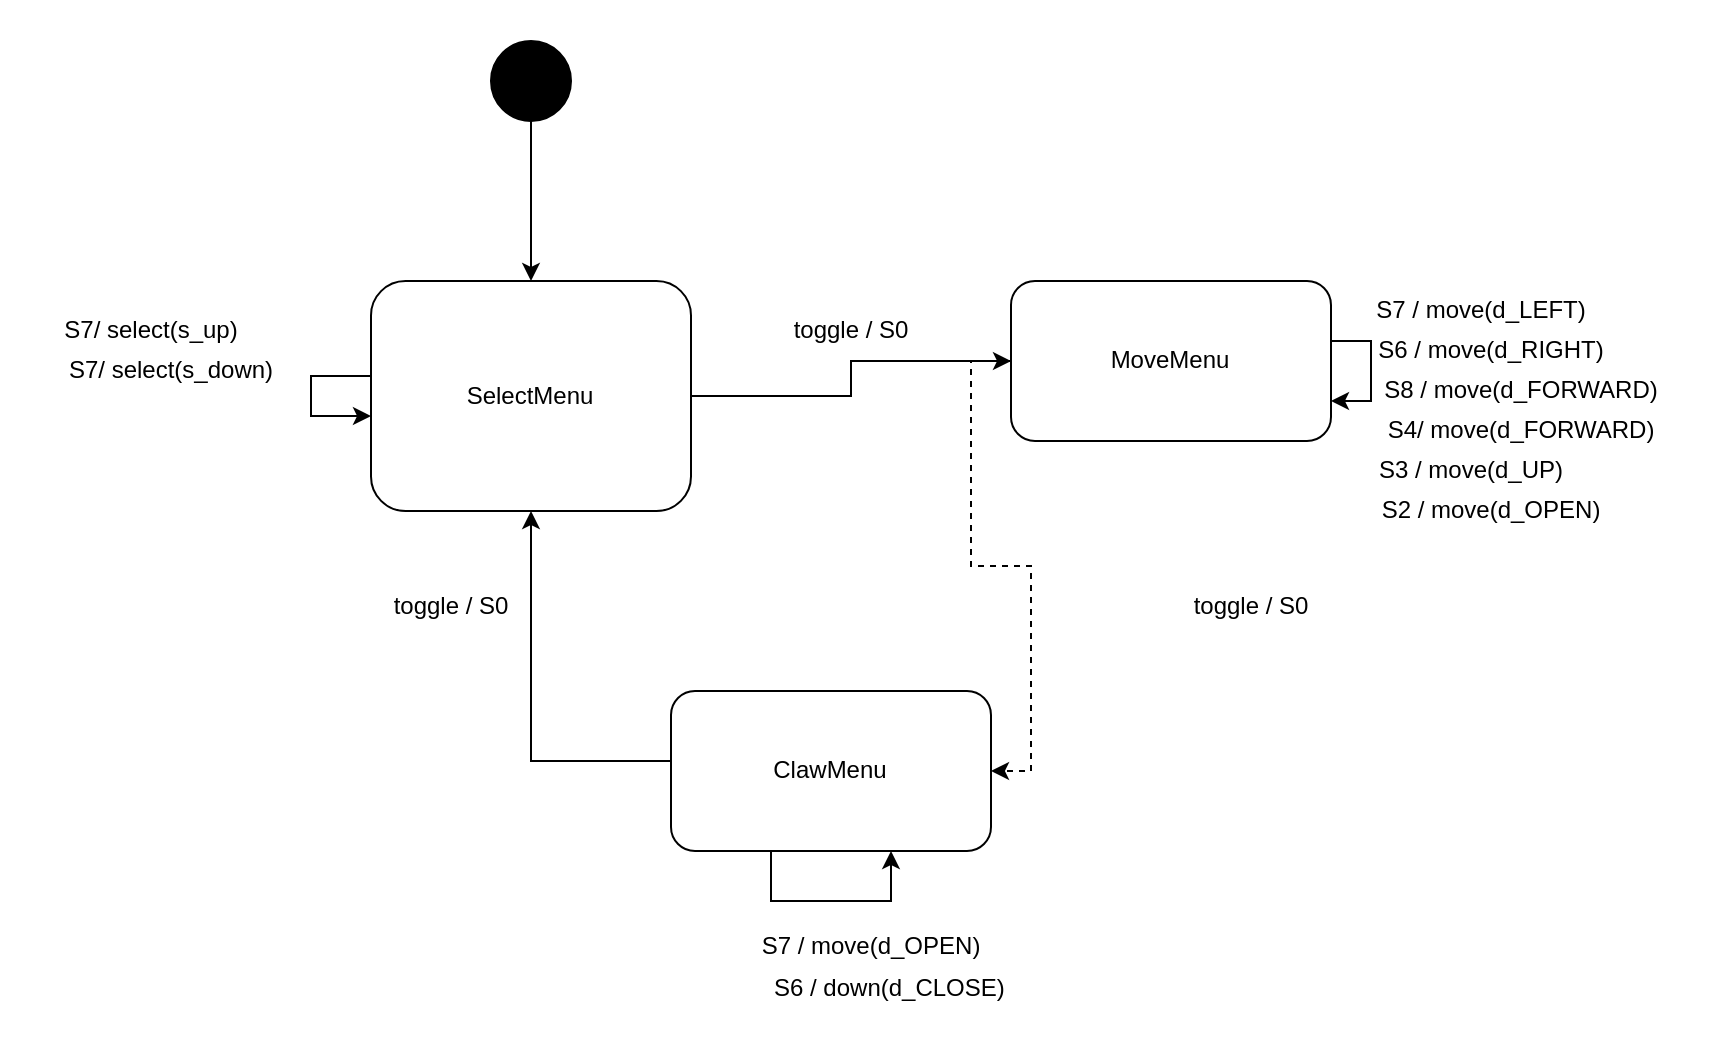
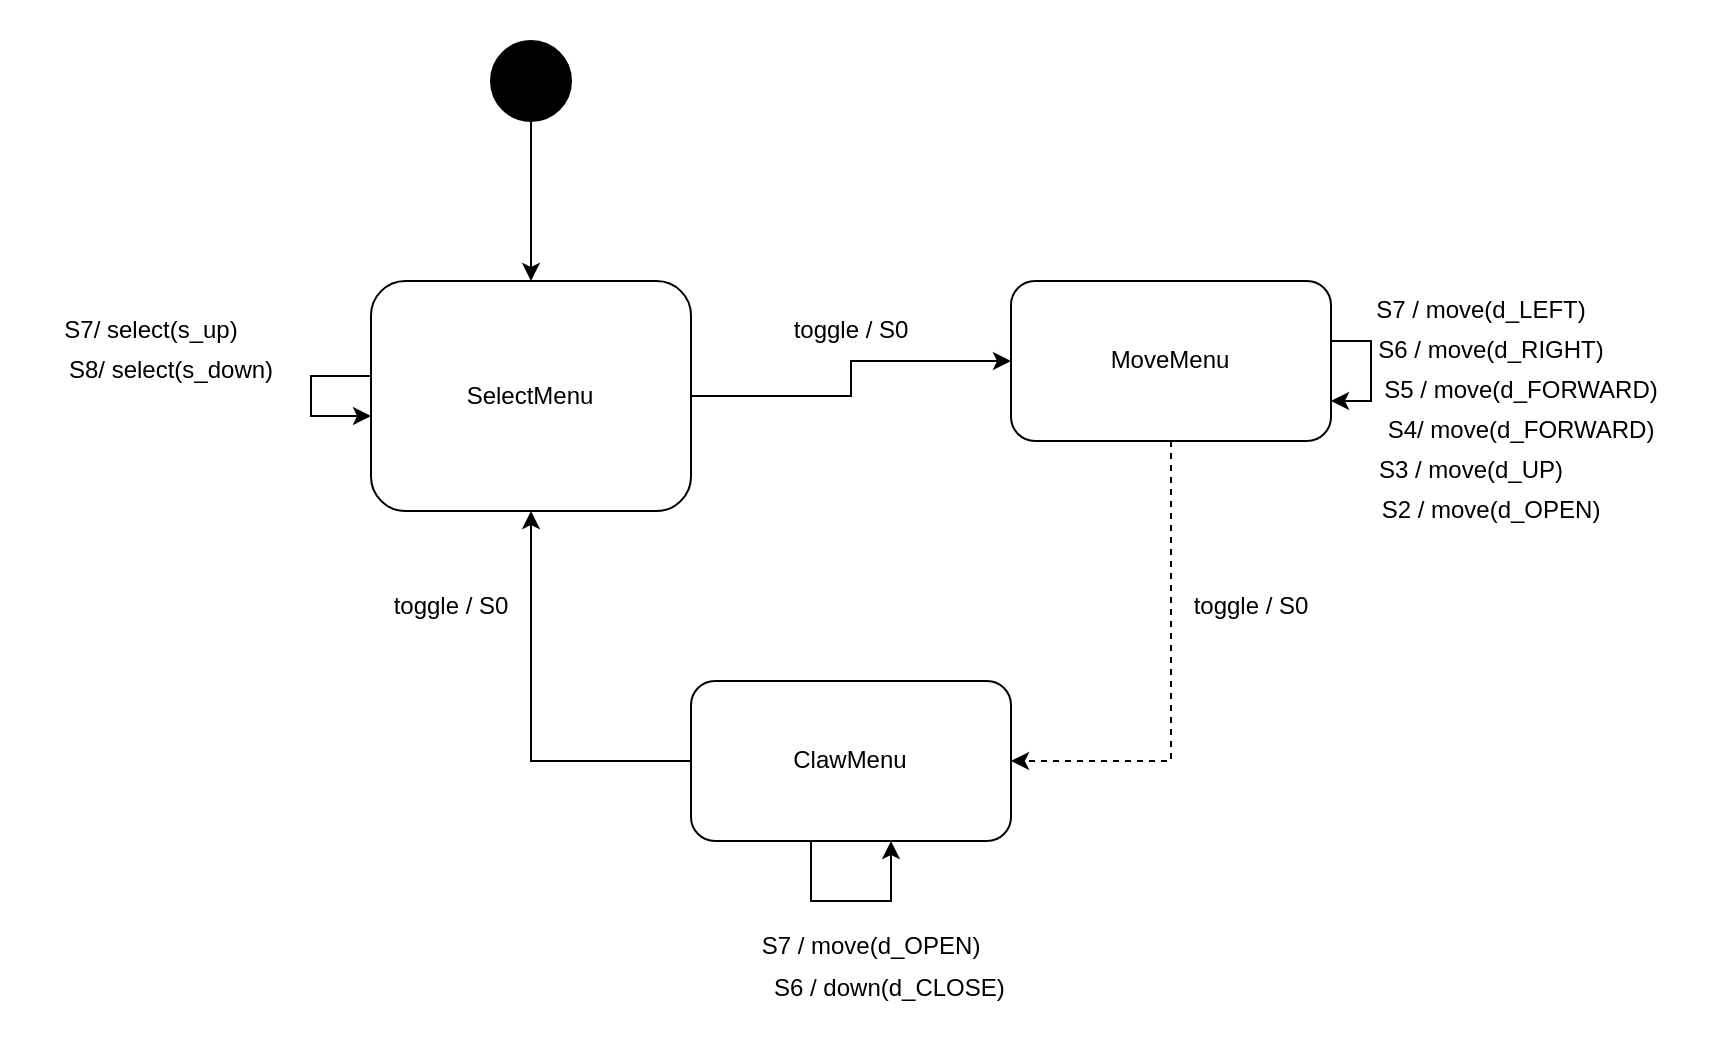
node "S7/ select(s_down)": label "S7/ select(s_down)" -> "S8/ select(s_down)"
node "S8 / move(d_FORWARD)": label "S8 / move(d_FORWARD)" -> "S5 / move(d_FORWARD)"
node "ClawMenu": moved (831, 771) -> (851, 761)
